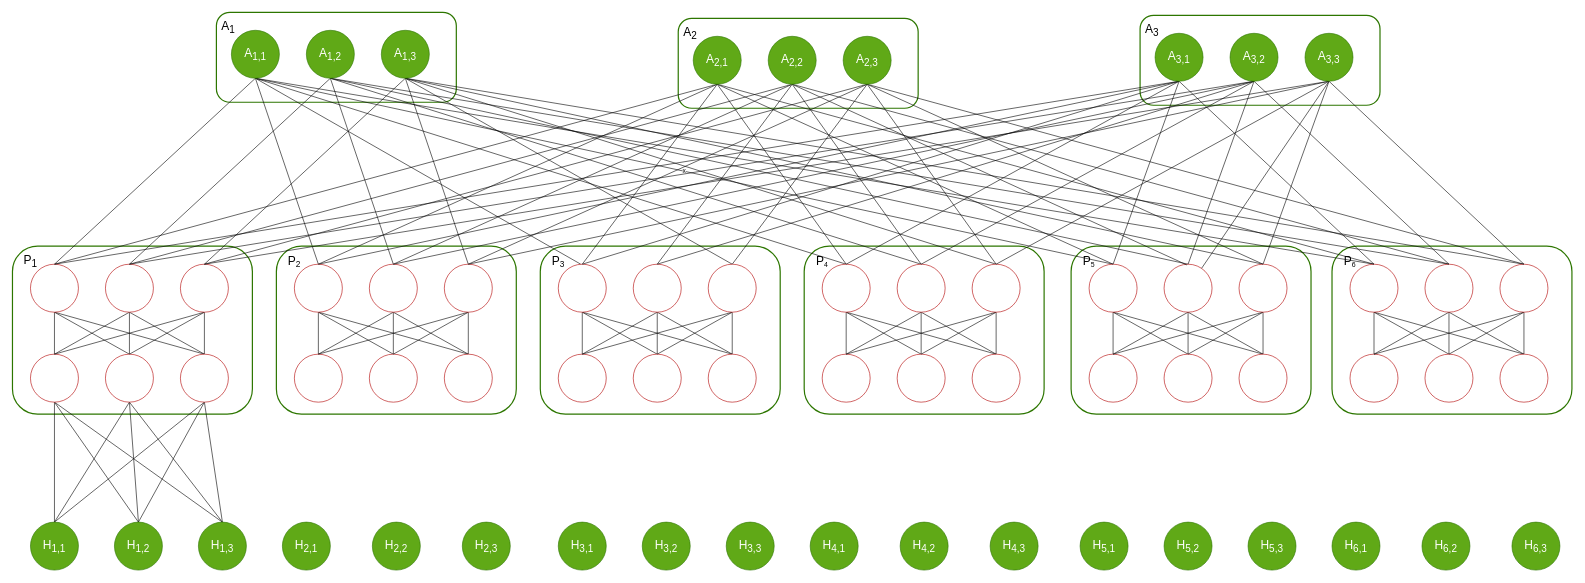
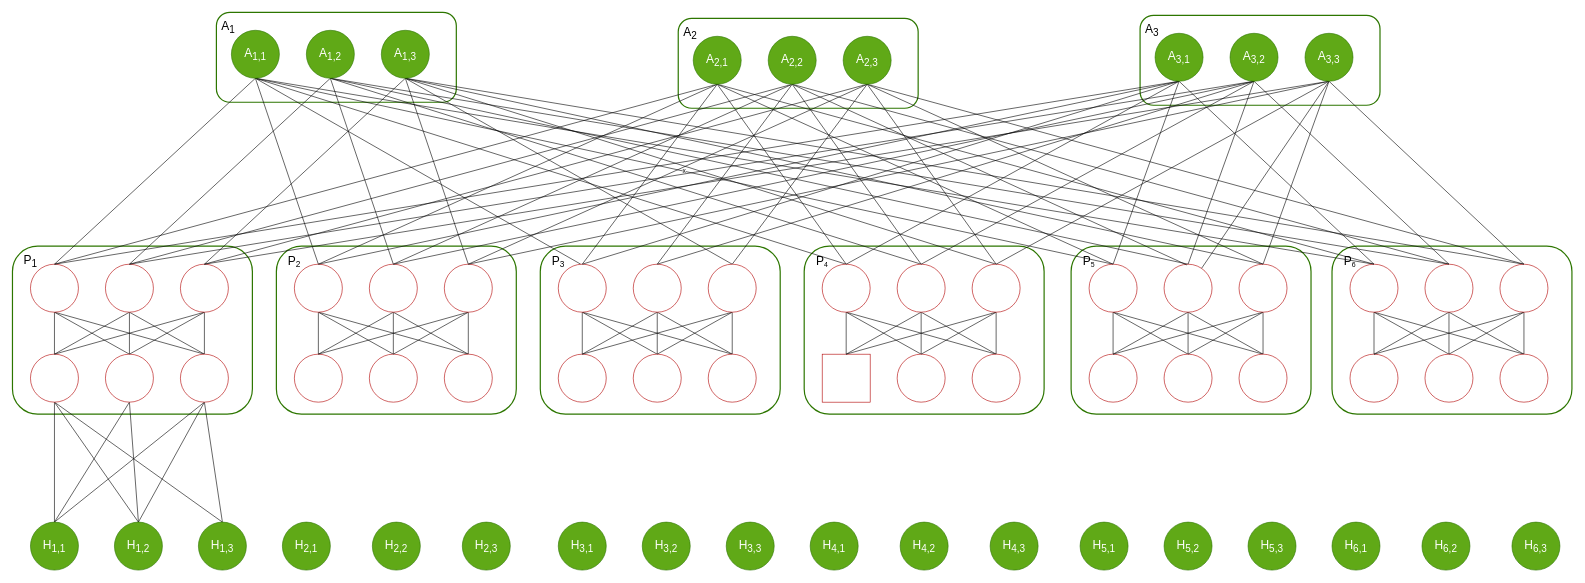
node "B4,1": shape ellipse -> rectangle
edge "B1,2" -- "H1,3": removed
